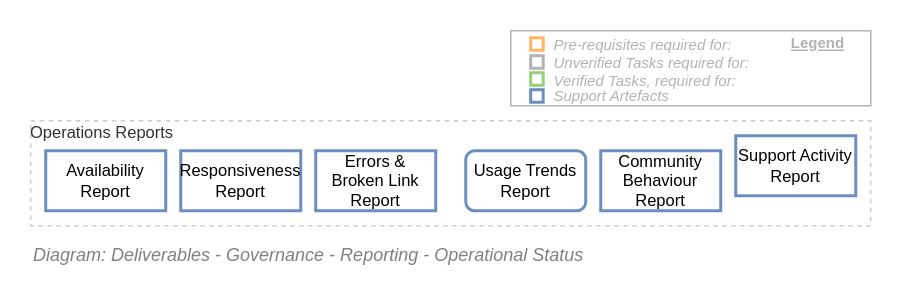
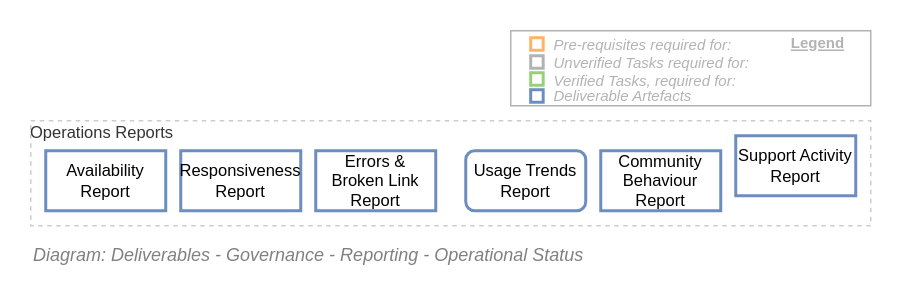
node "Support Artefacts": label "Support Artefacts" -> "Deliverable Artefacts"
